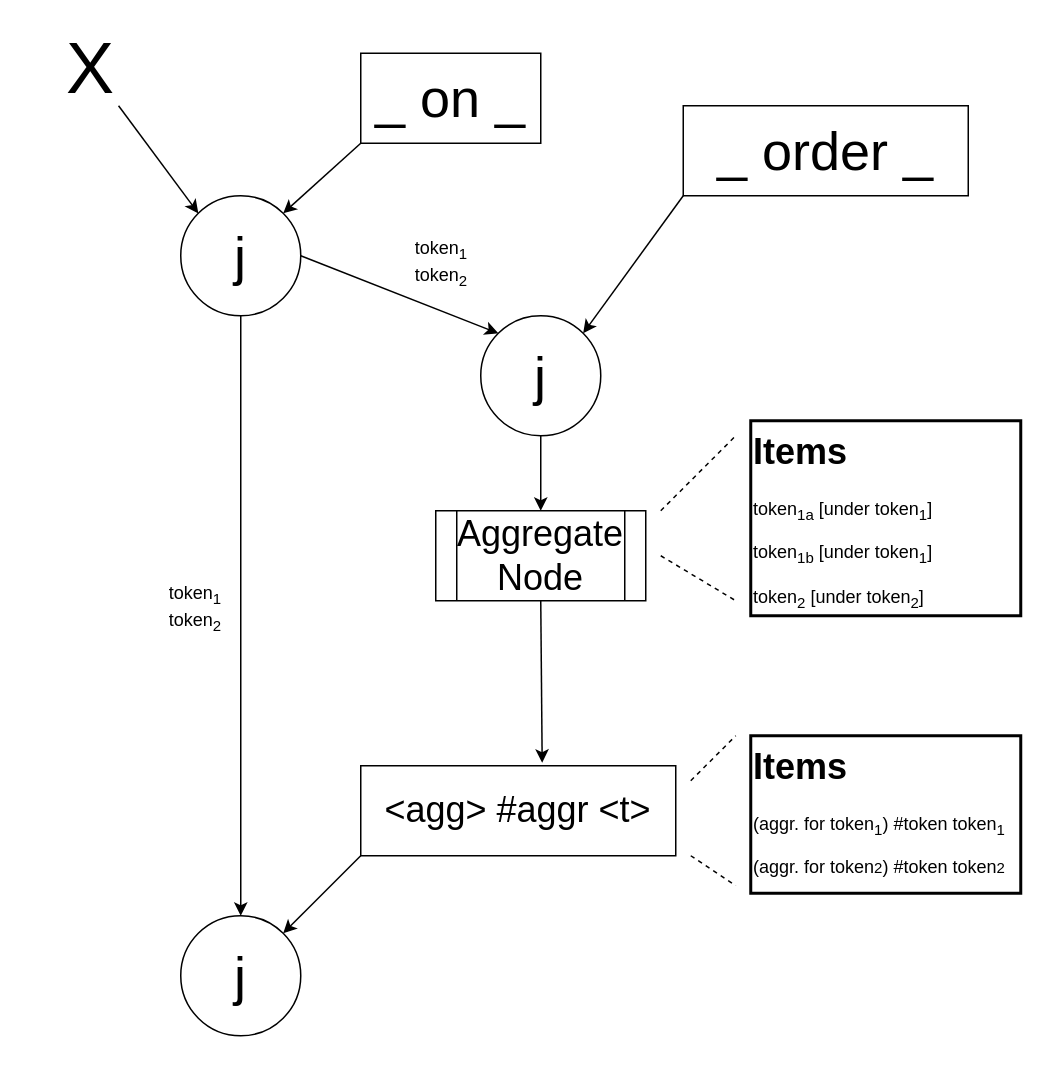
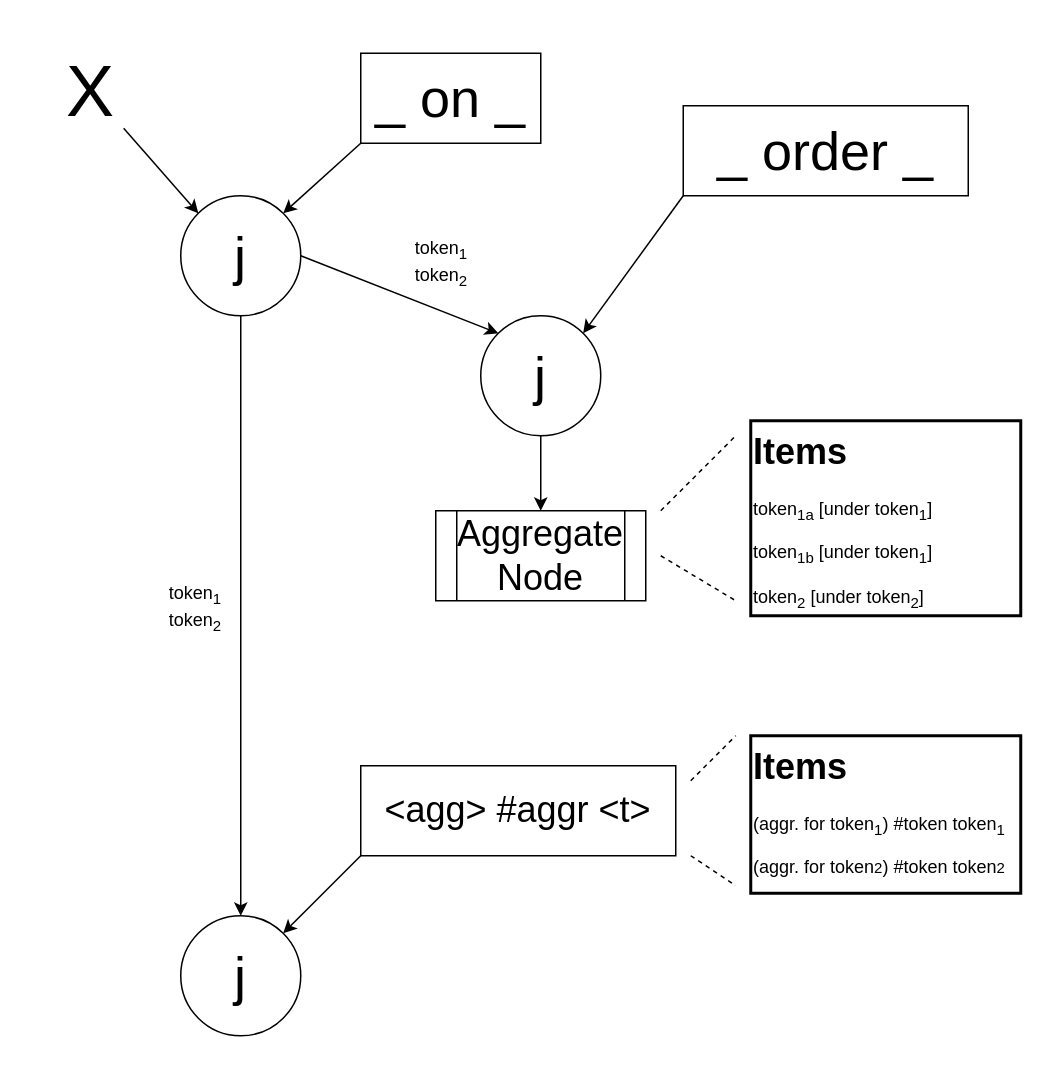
node "X": moved (91, 68) -> (91, 91)
edge "Aggregate Node" -> "<agg> #aggr <t>": removed
